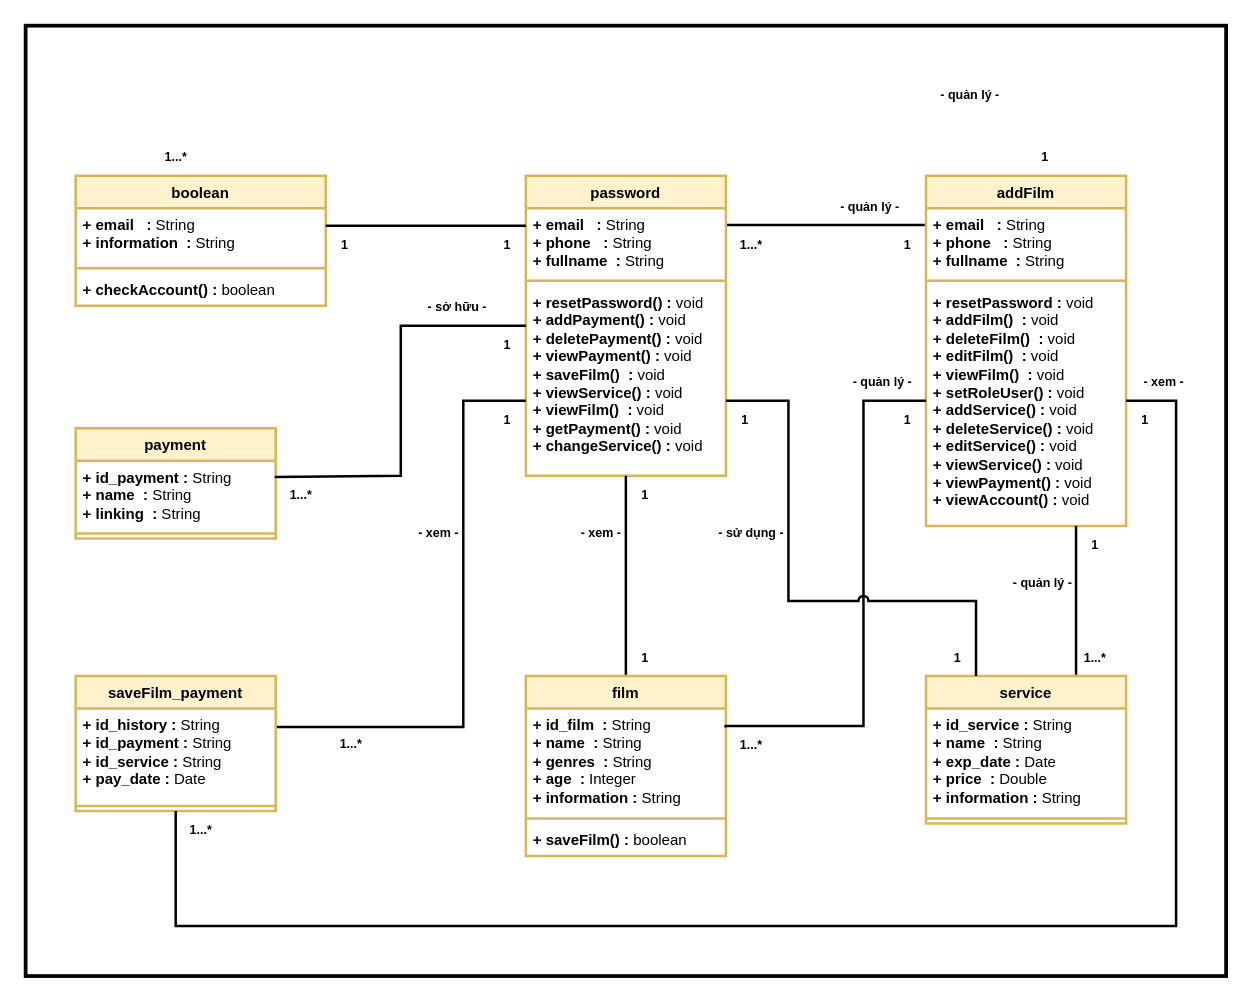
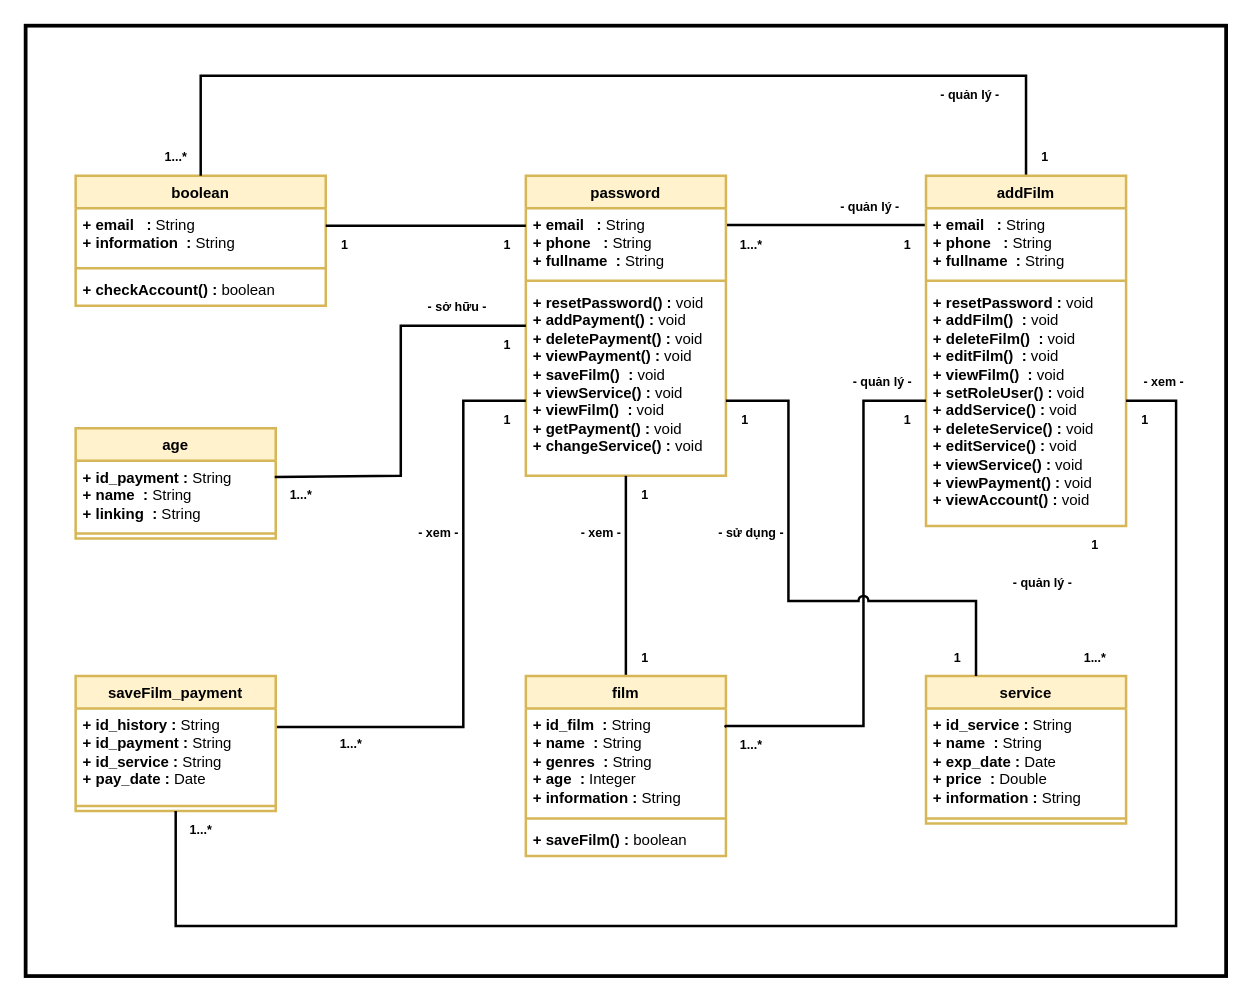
edge "boolean" -- "addFilm": added
node "payment": label "payment" -> "age"
edge "addFilm" -- "service": removed
